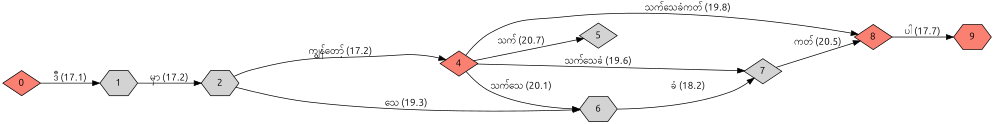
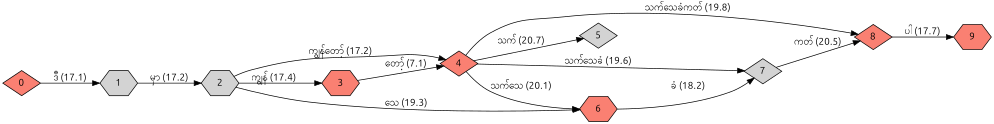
node "3": added
node "6": fillcolor lightgrey -> salmon
